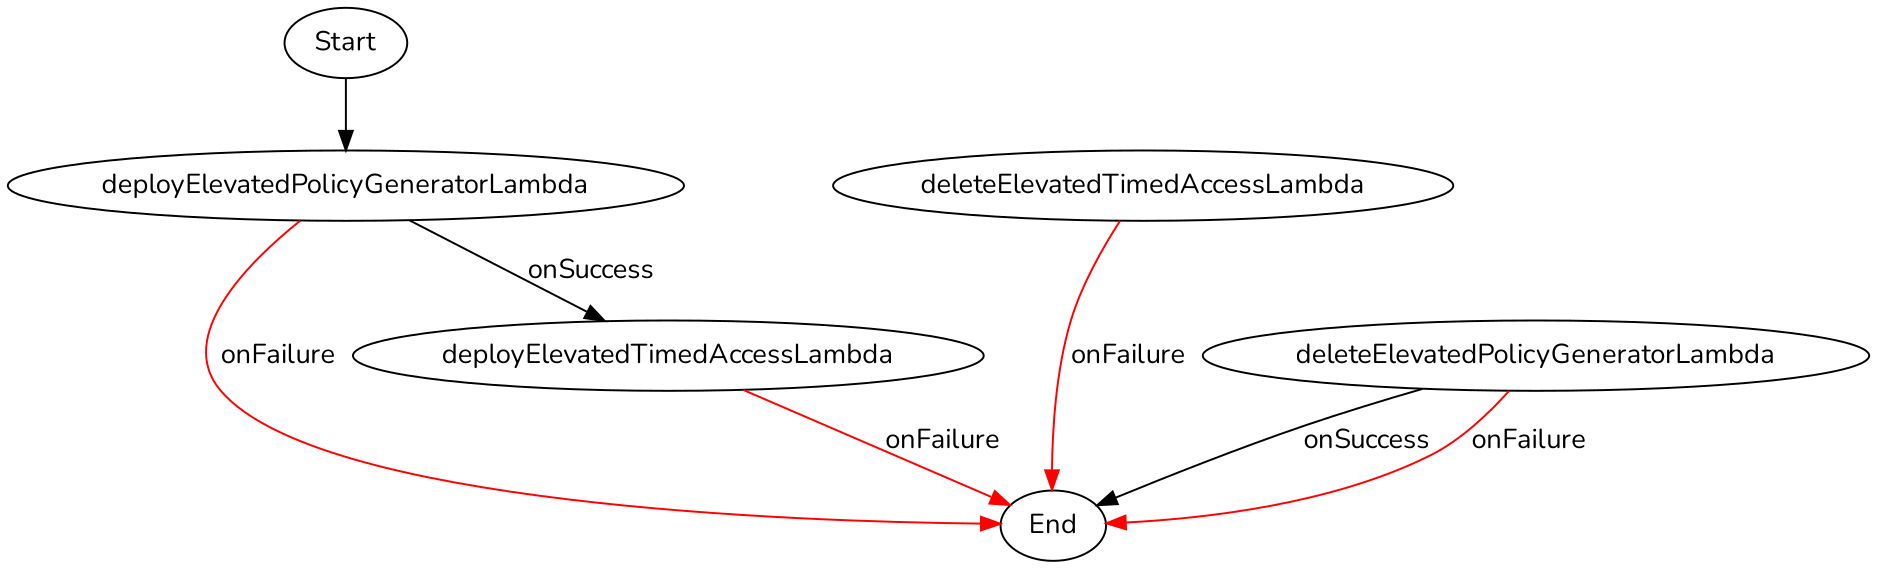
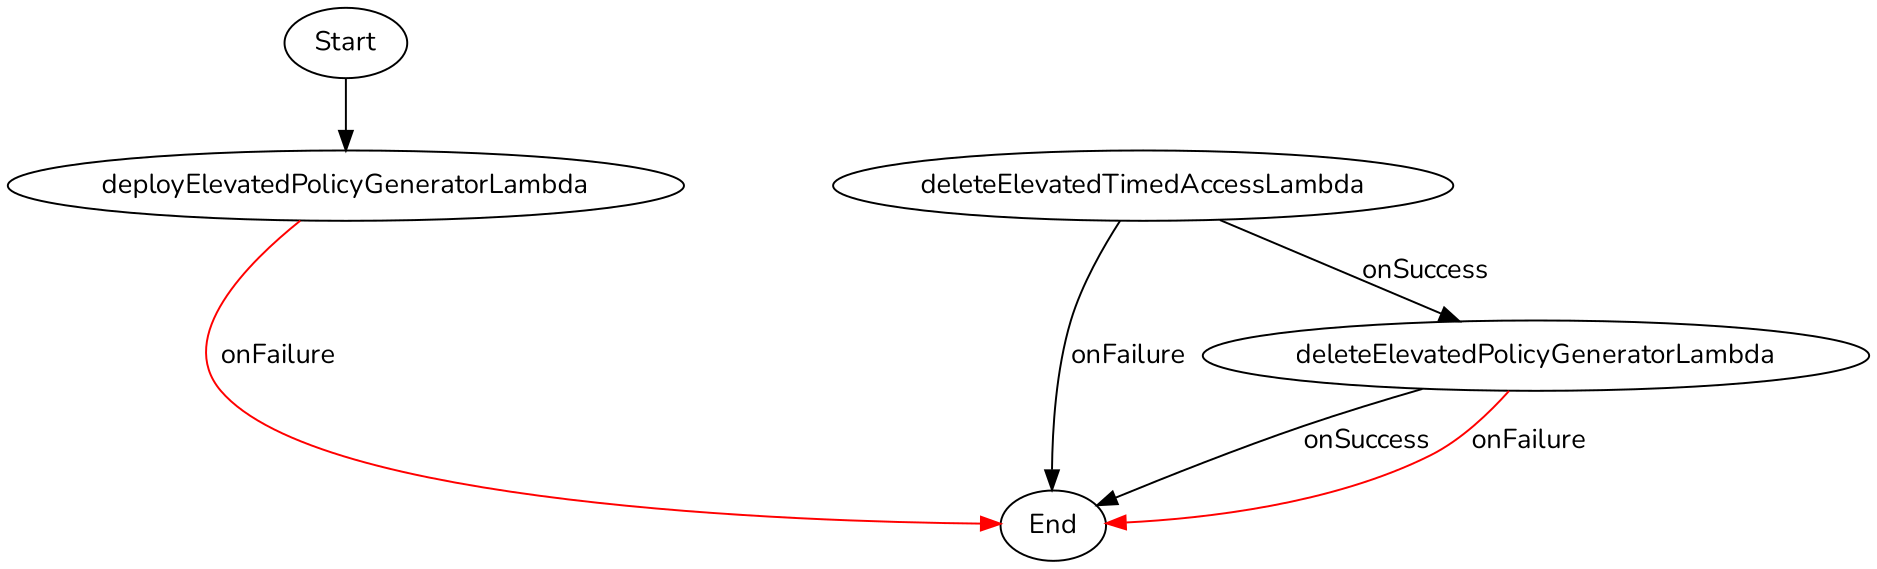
edge "deleteElevatedTimedAccessLambda" -> "deleteElevatedPolicyGeneratorLambda": added, label "onSuccess"
edge "deleteElevatedTimedAccessLambda" -> "End": color red -> black
node "deployElevatedTimedAccessLambda": removed
